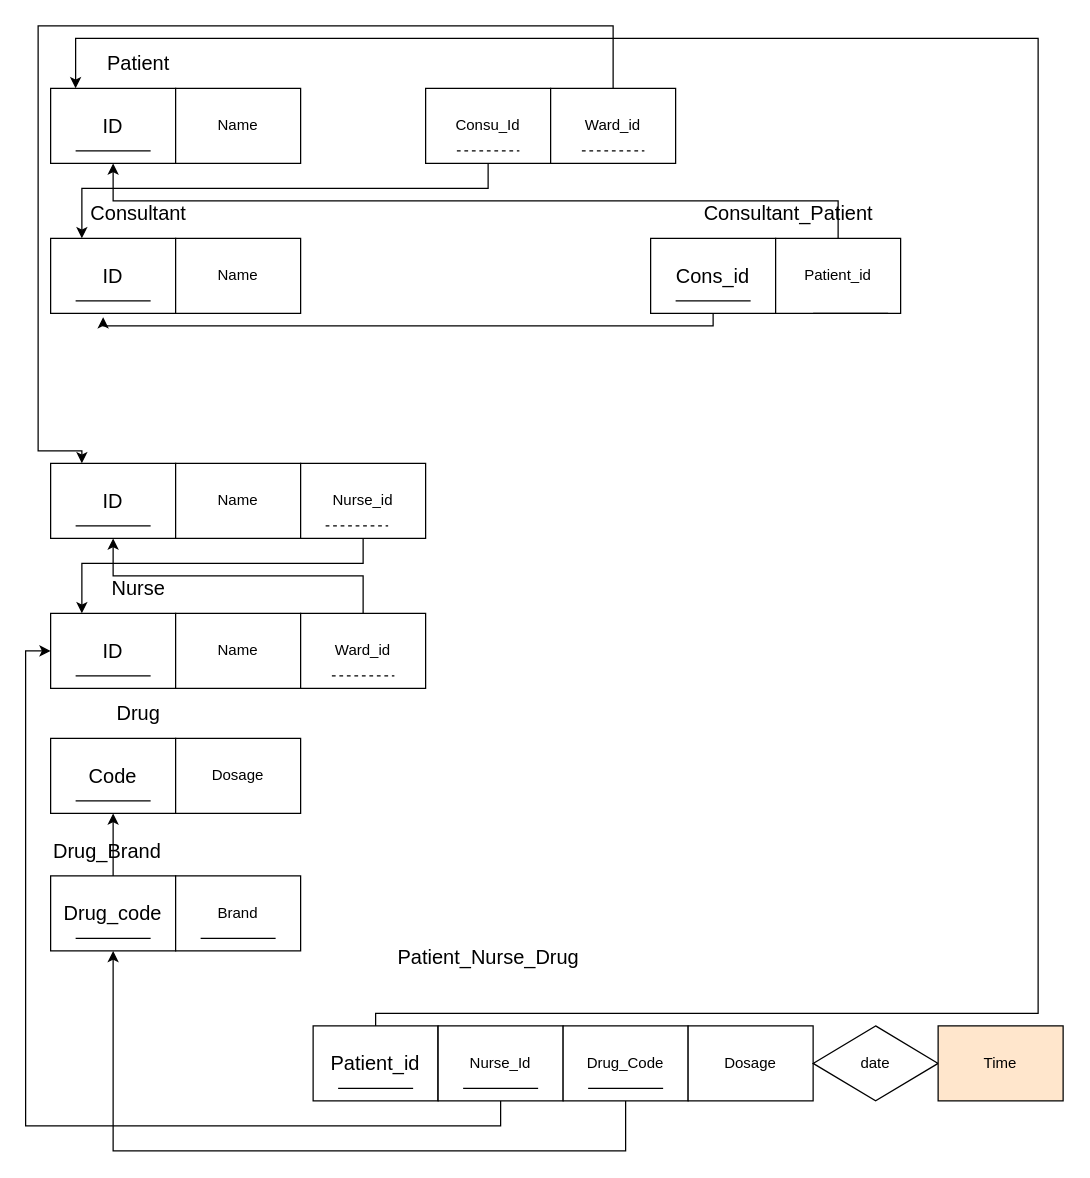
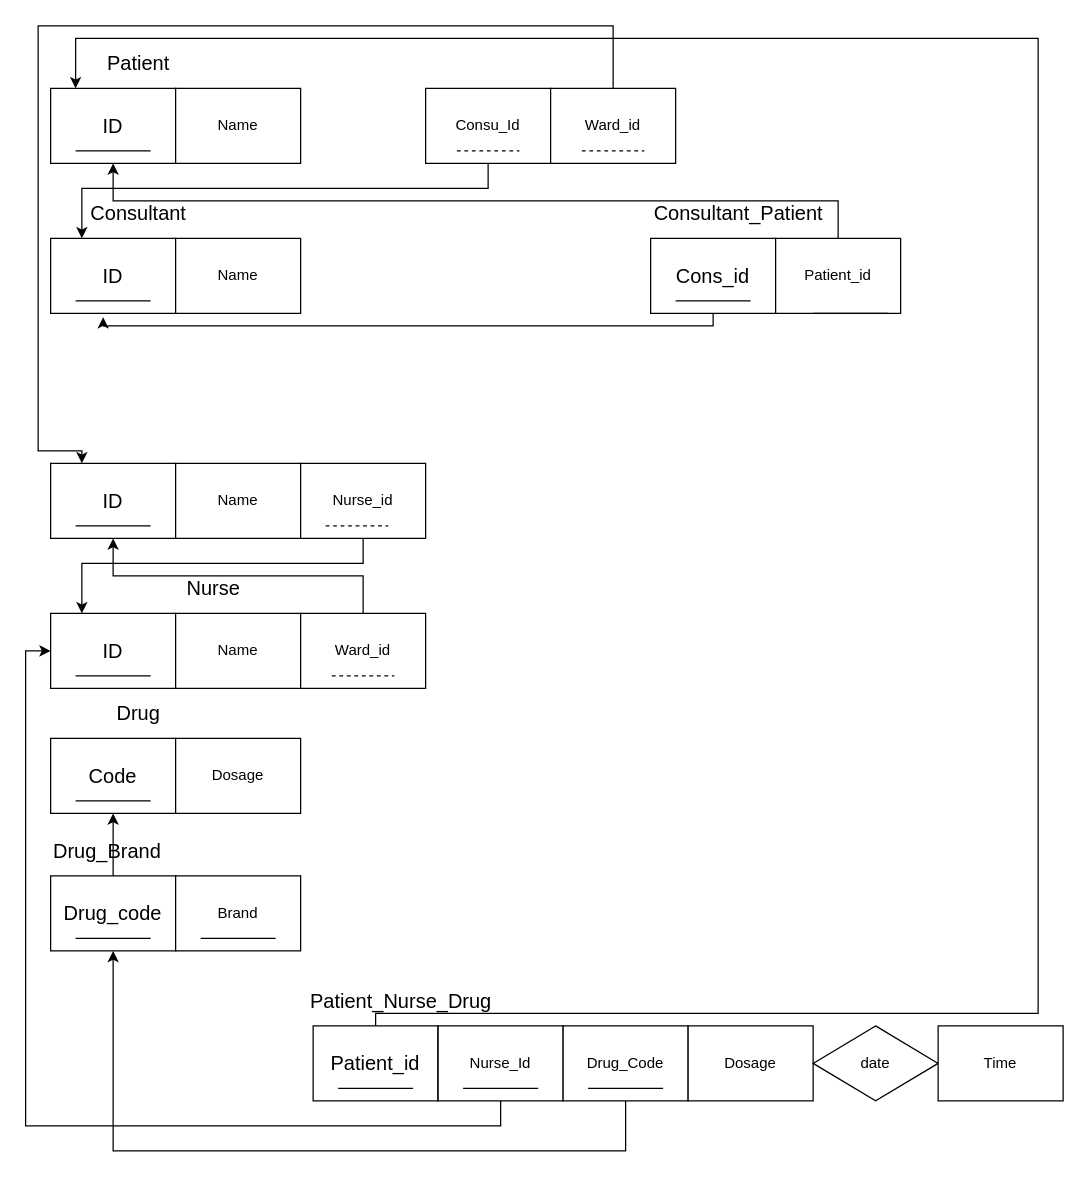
node "Consultant_Patient": moved (788, 213) -> (738, 213)
node "Nurse": moved (138, 588) -> (213, 588)
node "Patient_Nurse_Drug": moved (488, 957) -> (401, 1001)
node "Time": fillcolor #ffe6cc -> #ffffff
